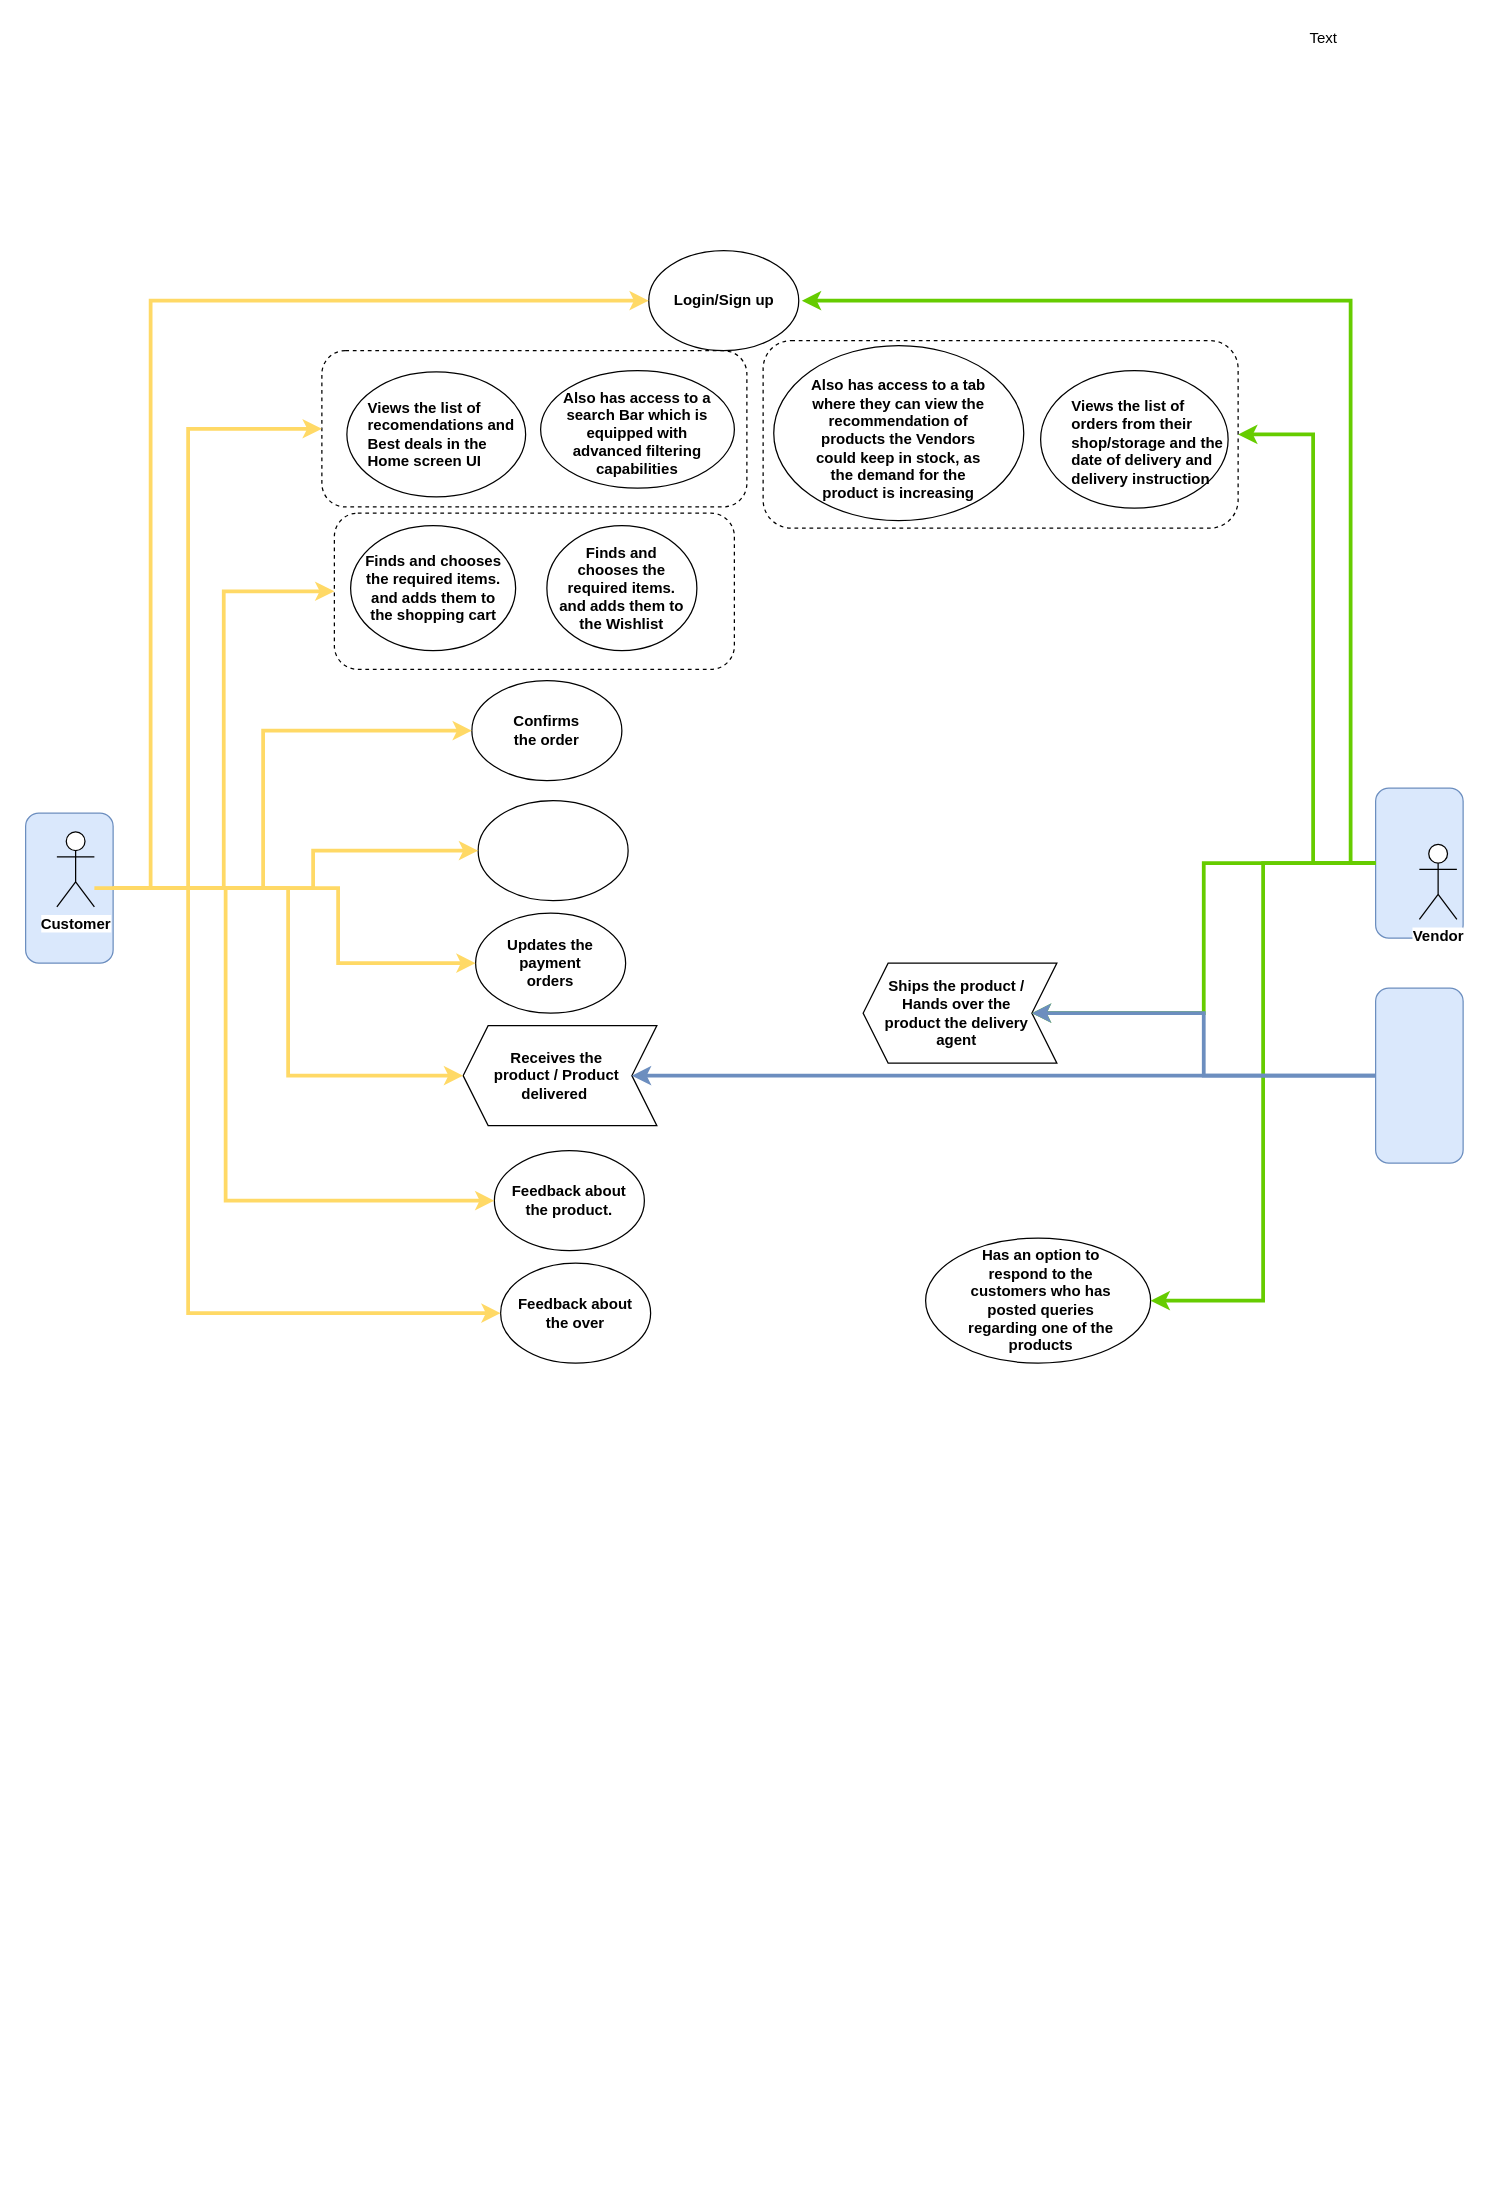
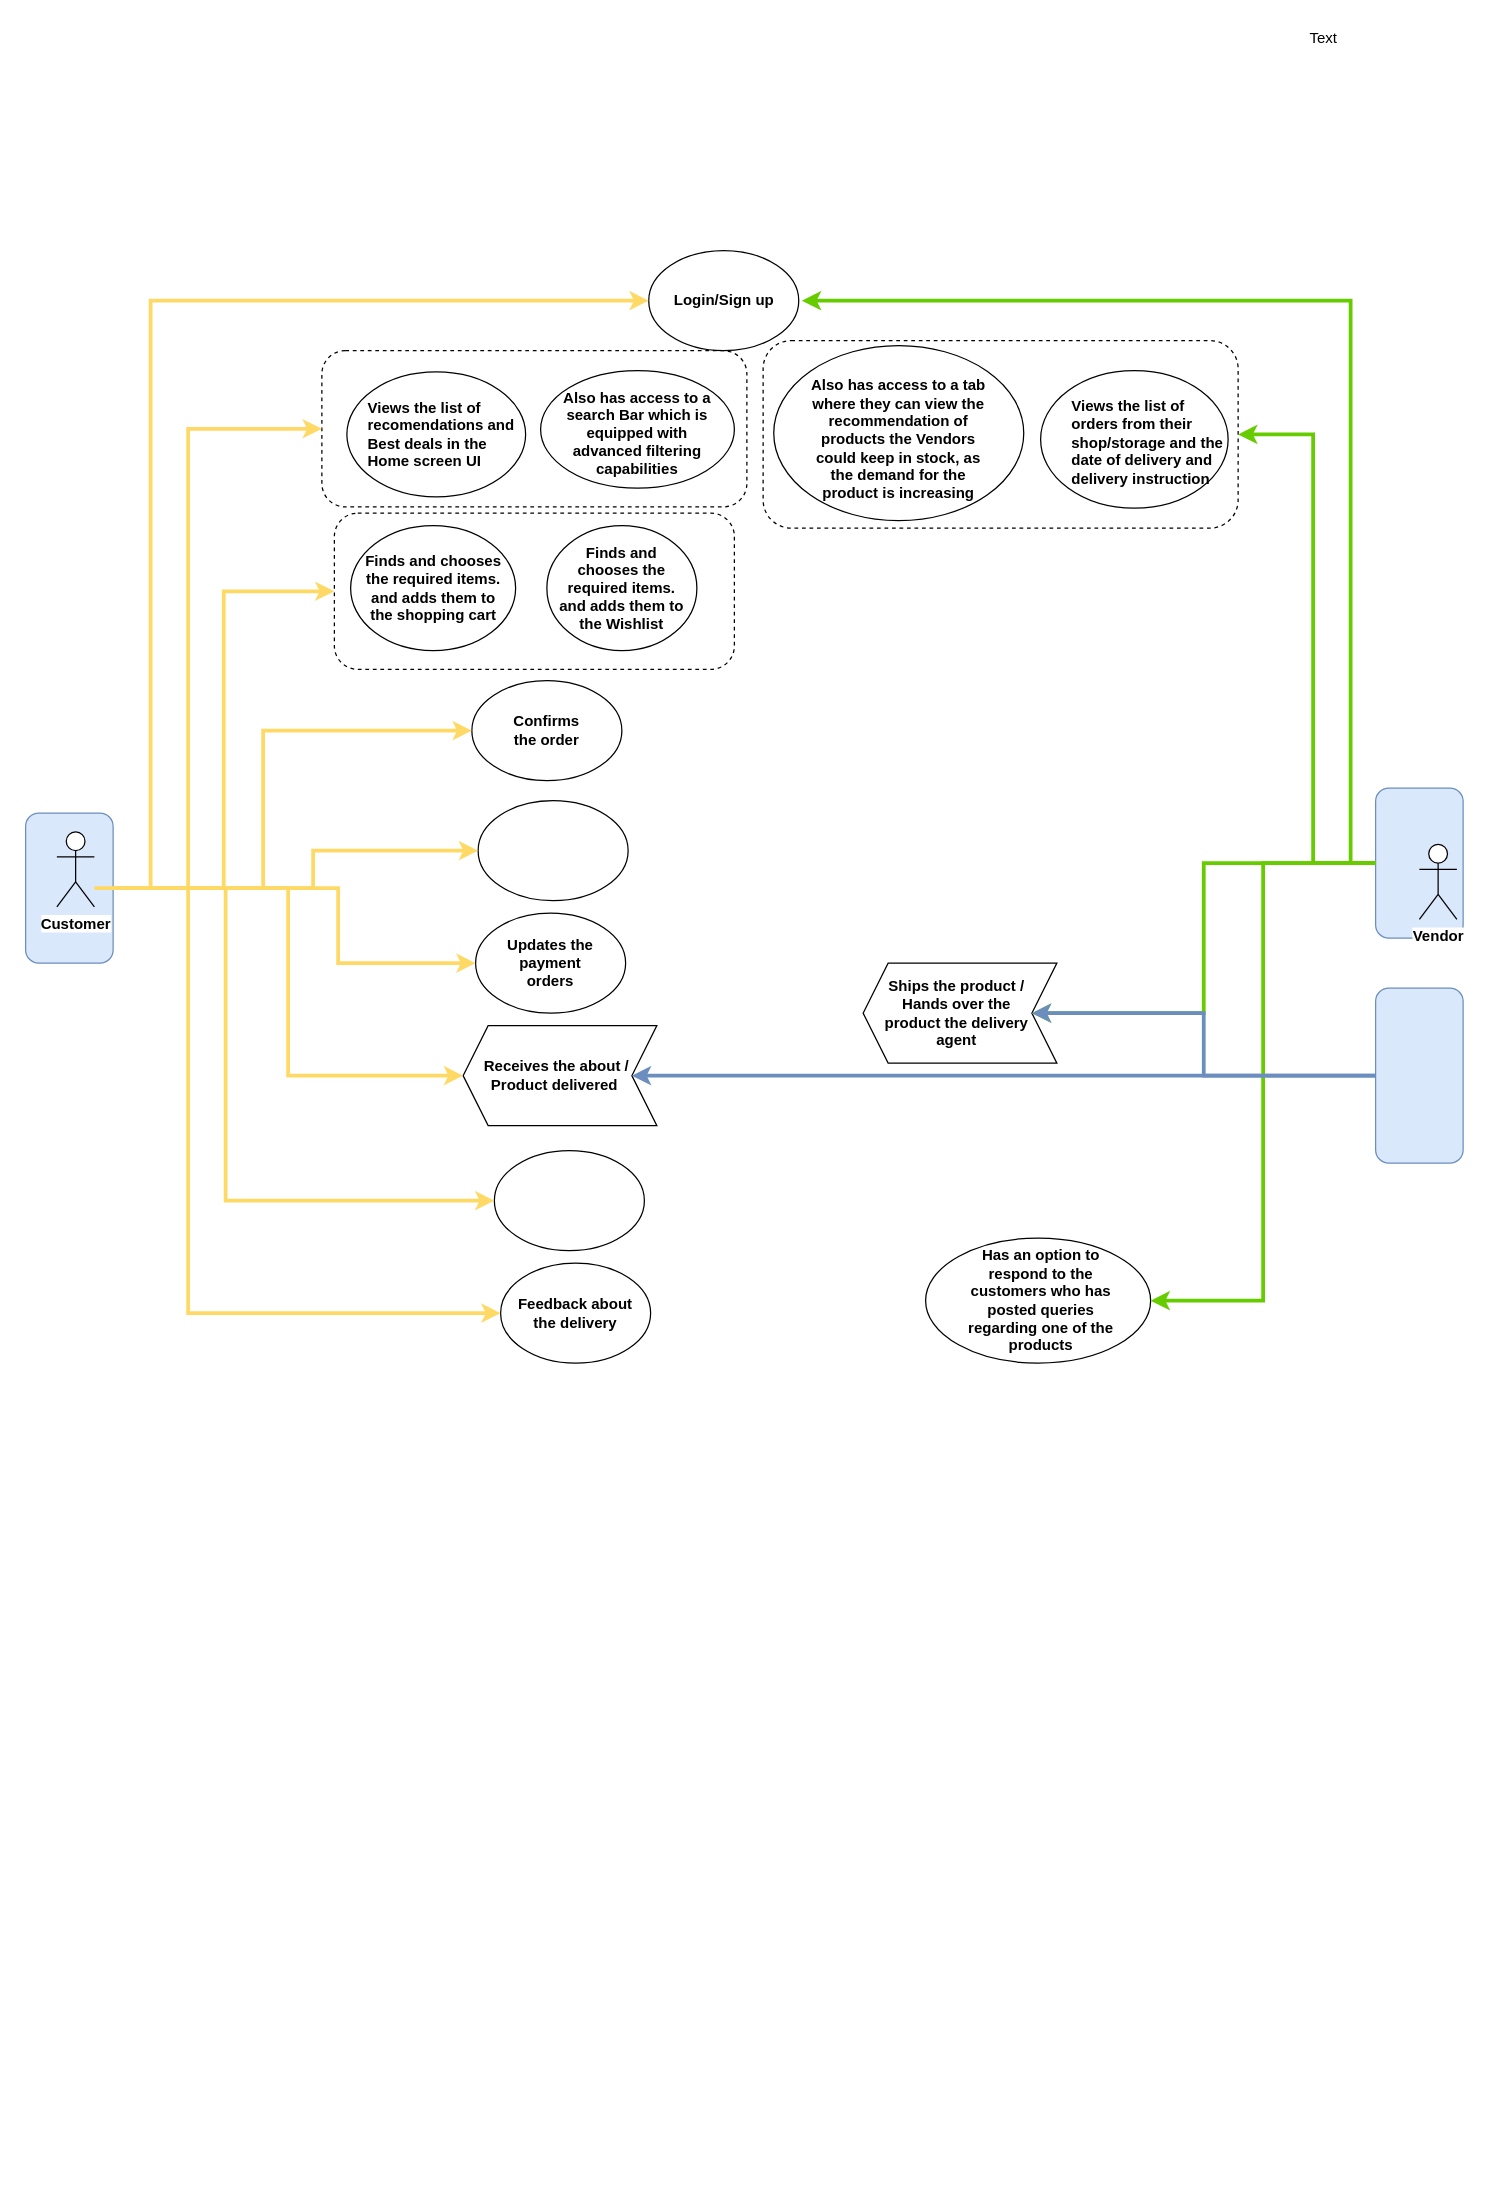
node "Receives the product / Product delivered": label "Receives the product / Product delivered" -> "Receives the about / Product delivered"
node "Feedback about the product.": removed
node "Feedback about the over": label "Feedback about the over" -> "Feedback about the delivery"
